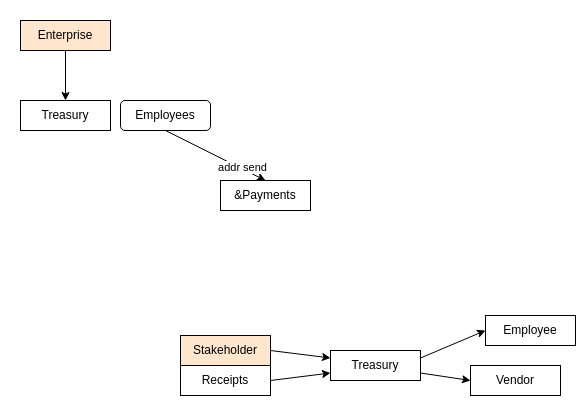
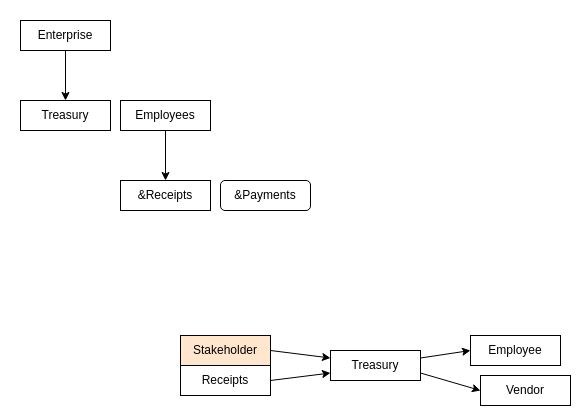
node "Enterprise": fillcolor #ffe6cc -> #ffffff
node "Employees": shape rounded rectangle -> rectangle
edge "Employees" -> "&Receipts": added
edge "Employees" -> "&Payments": removed, label "addr send"
node "&Receipts": added
node "&Payments": shape rectangle -> rounded rectangle
node "Employee": moved (531, 331) -> (516, 351)
node "Vendor": moved (516, 381) -> (526, 391)
